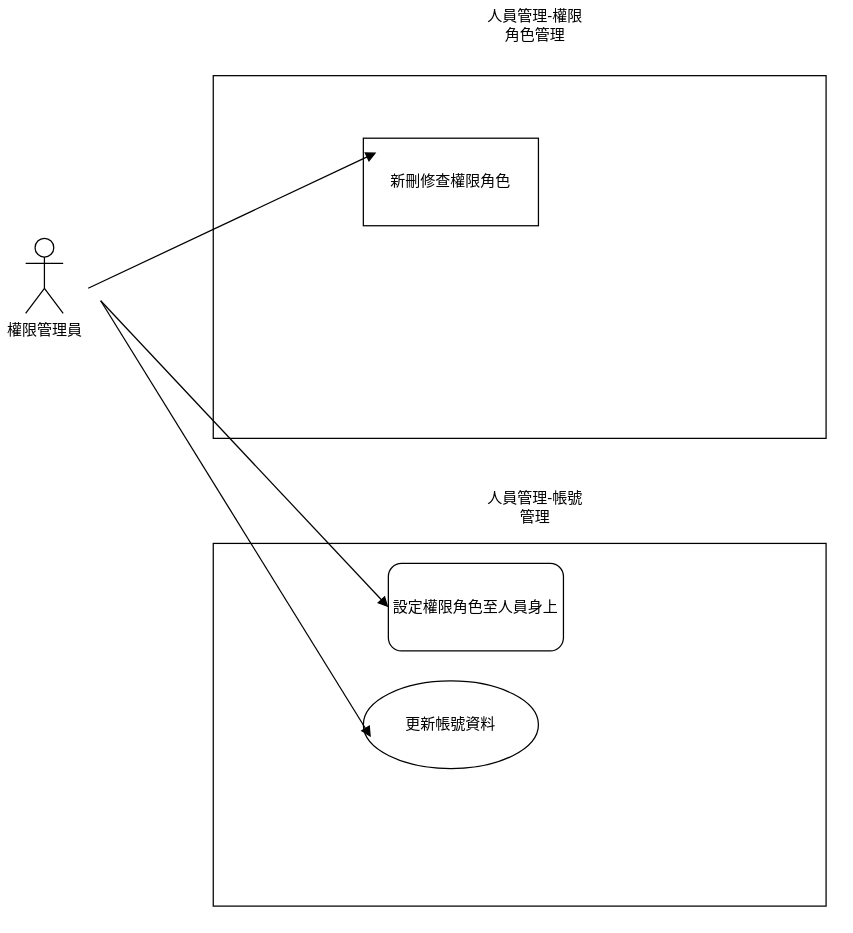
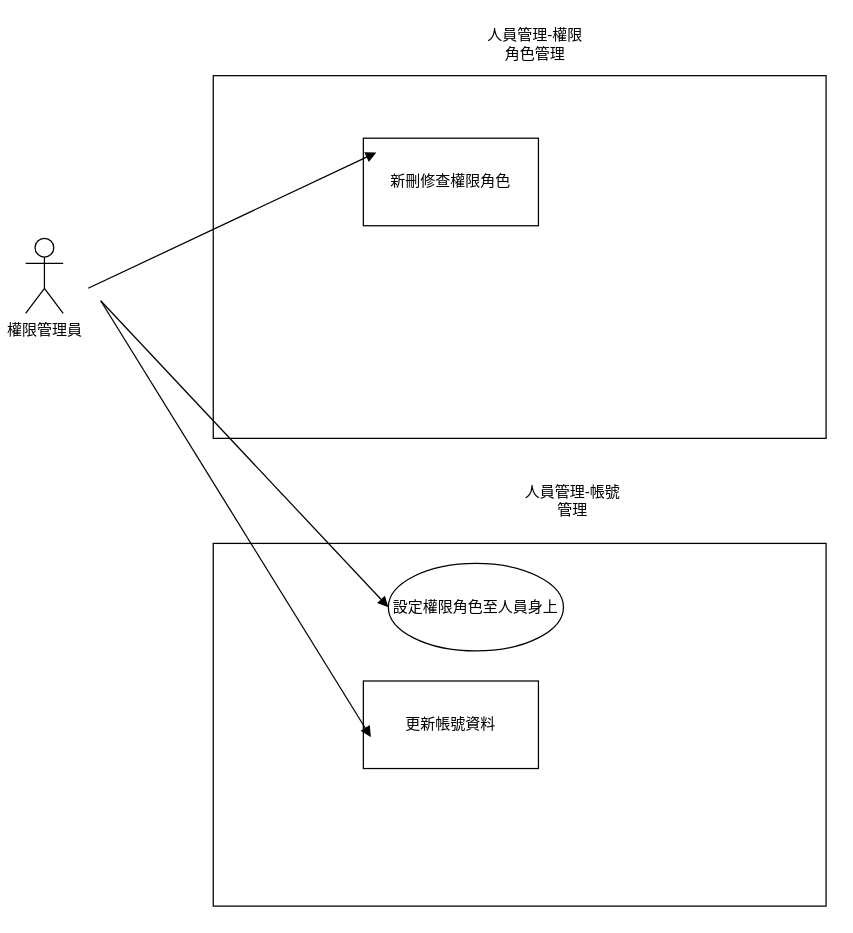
node "人員管理-權限角色管理": moved (535, 26) -> (535, 44)
node "人員管理-帳號管理": moved (535, 507) -> (573, 501)
node "設定權限角色至人員身上": shape rounded rectangle -> ellipse
node "更新帳號資料": shape ellipse -> rectangle
